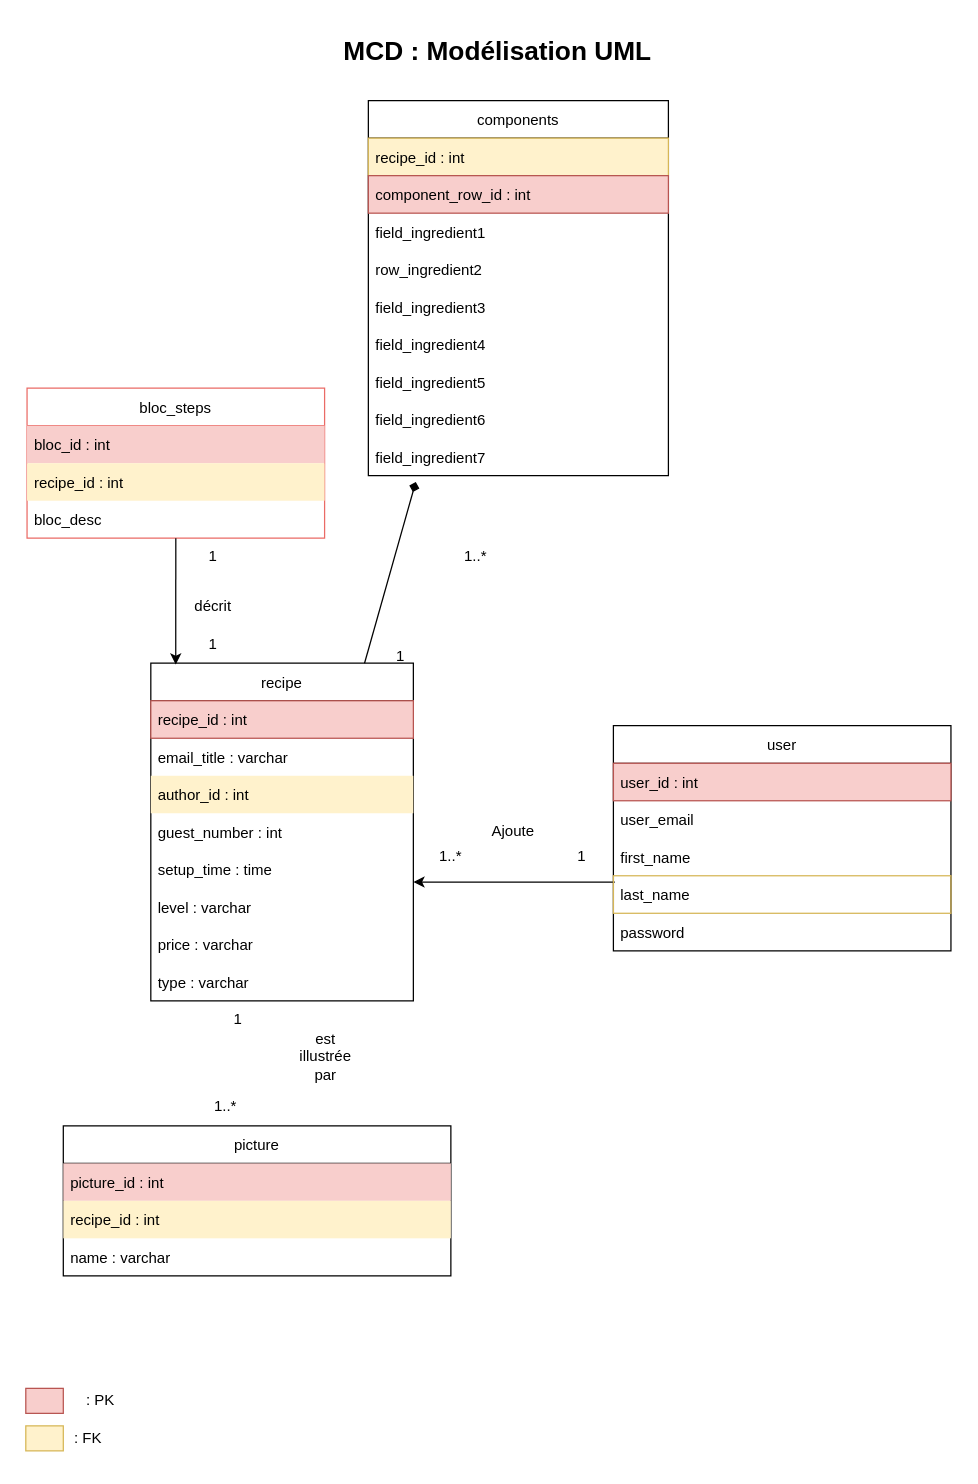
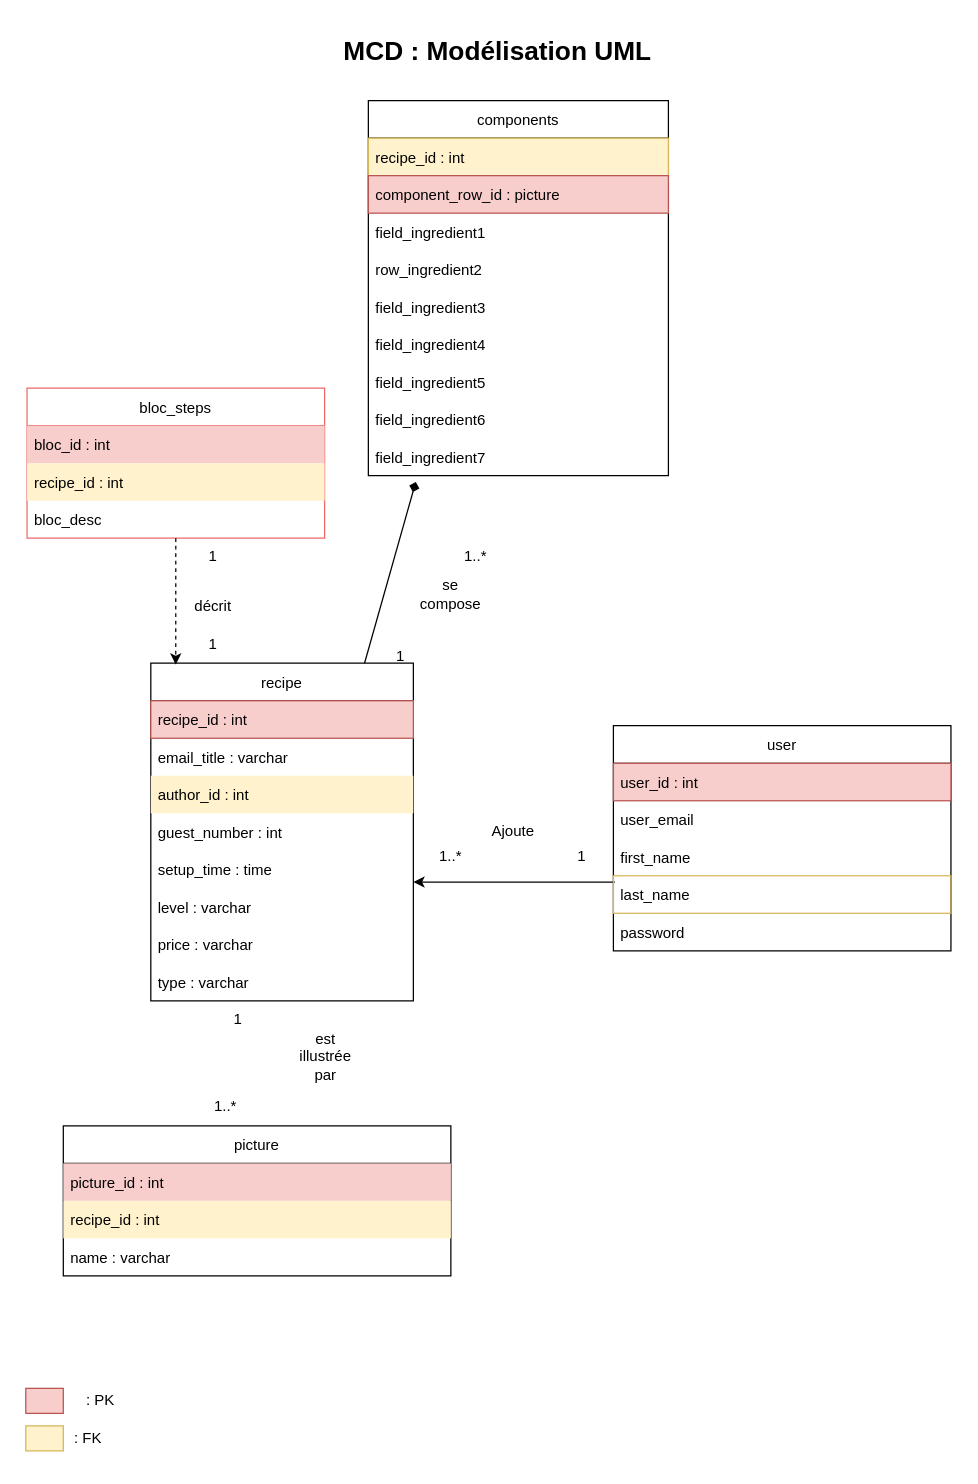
node "component_row_id : int": label "component_row_id : int" -> "component_row_id : picture"
node "se compose": added
edge "bloc_steps" -> "recipe": style solid -> dashed
